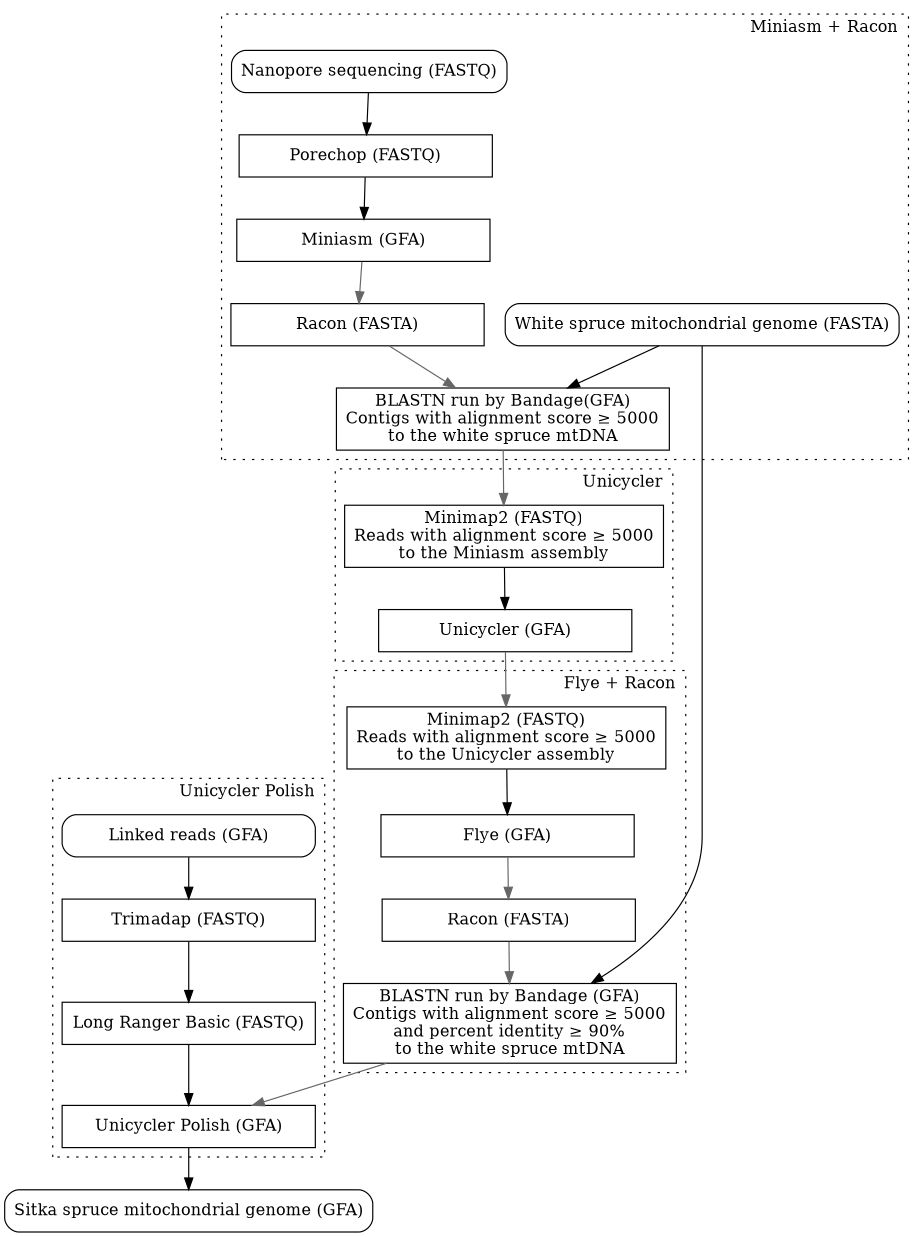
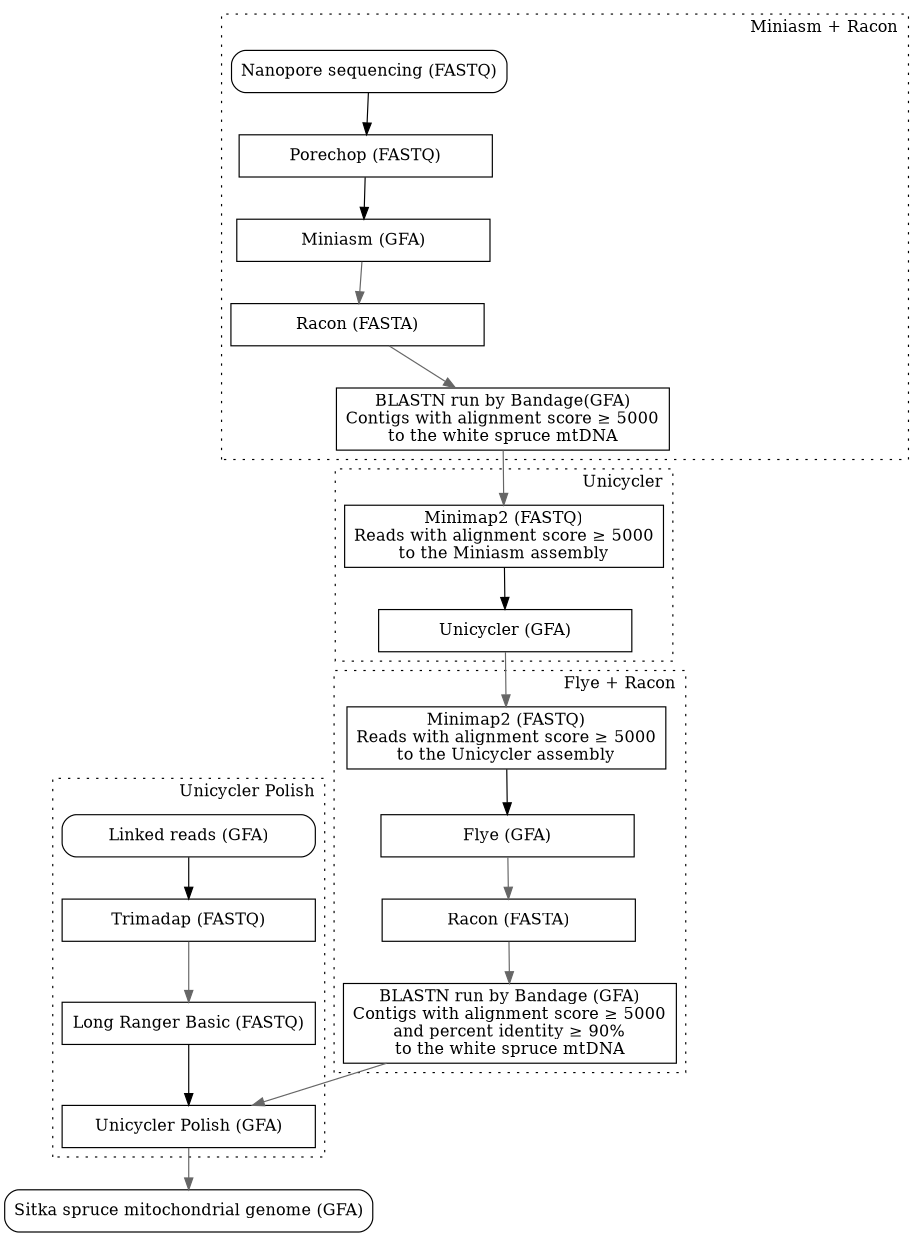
node "White spruce mitochondrial genome (FASTA)": removed
edge "Trimadap (FASTQ)" -> "Long Ranger Basic (FASTQ)": color black -> gray40
edge "Unicycler Polish (GFA)" -> "Sitka spruce mitochondrial genome (GFA)": color black -> gray40
